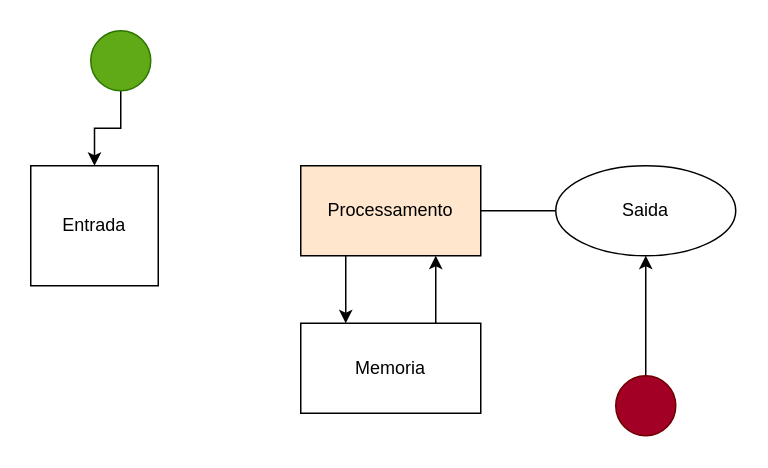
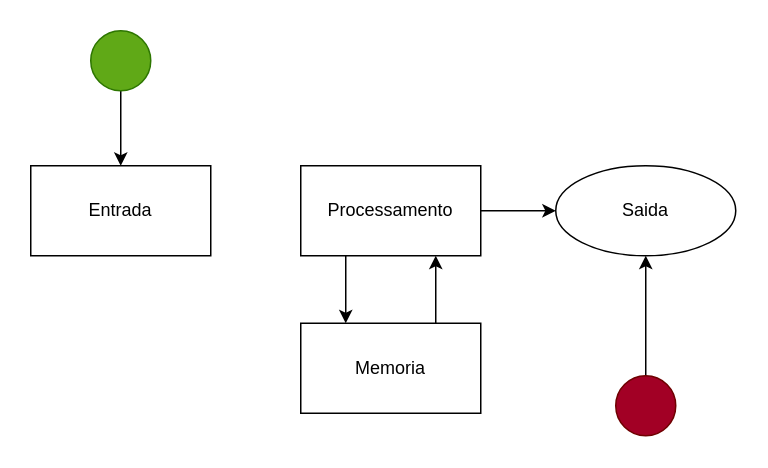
node "Processamento": fillcolor #ffe6cc -> #ffffff
edge "Processamento" -- "Saida": arrowhead none -> classic
node "Entrada": size 128x120 -> 180x90
